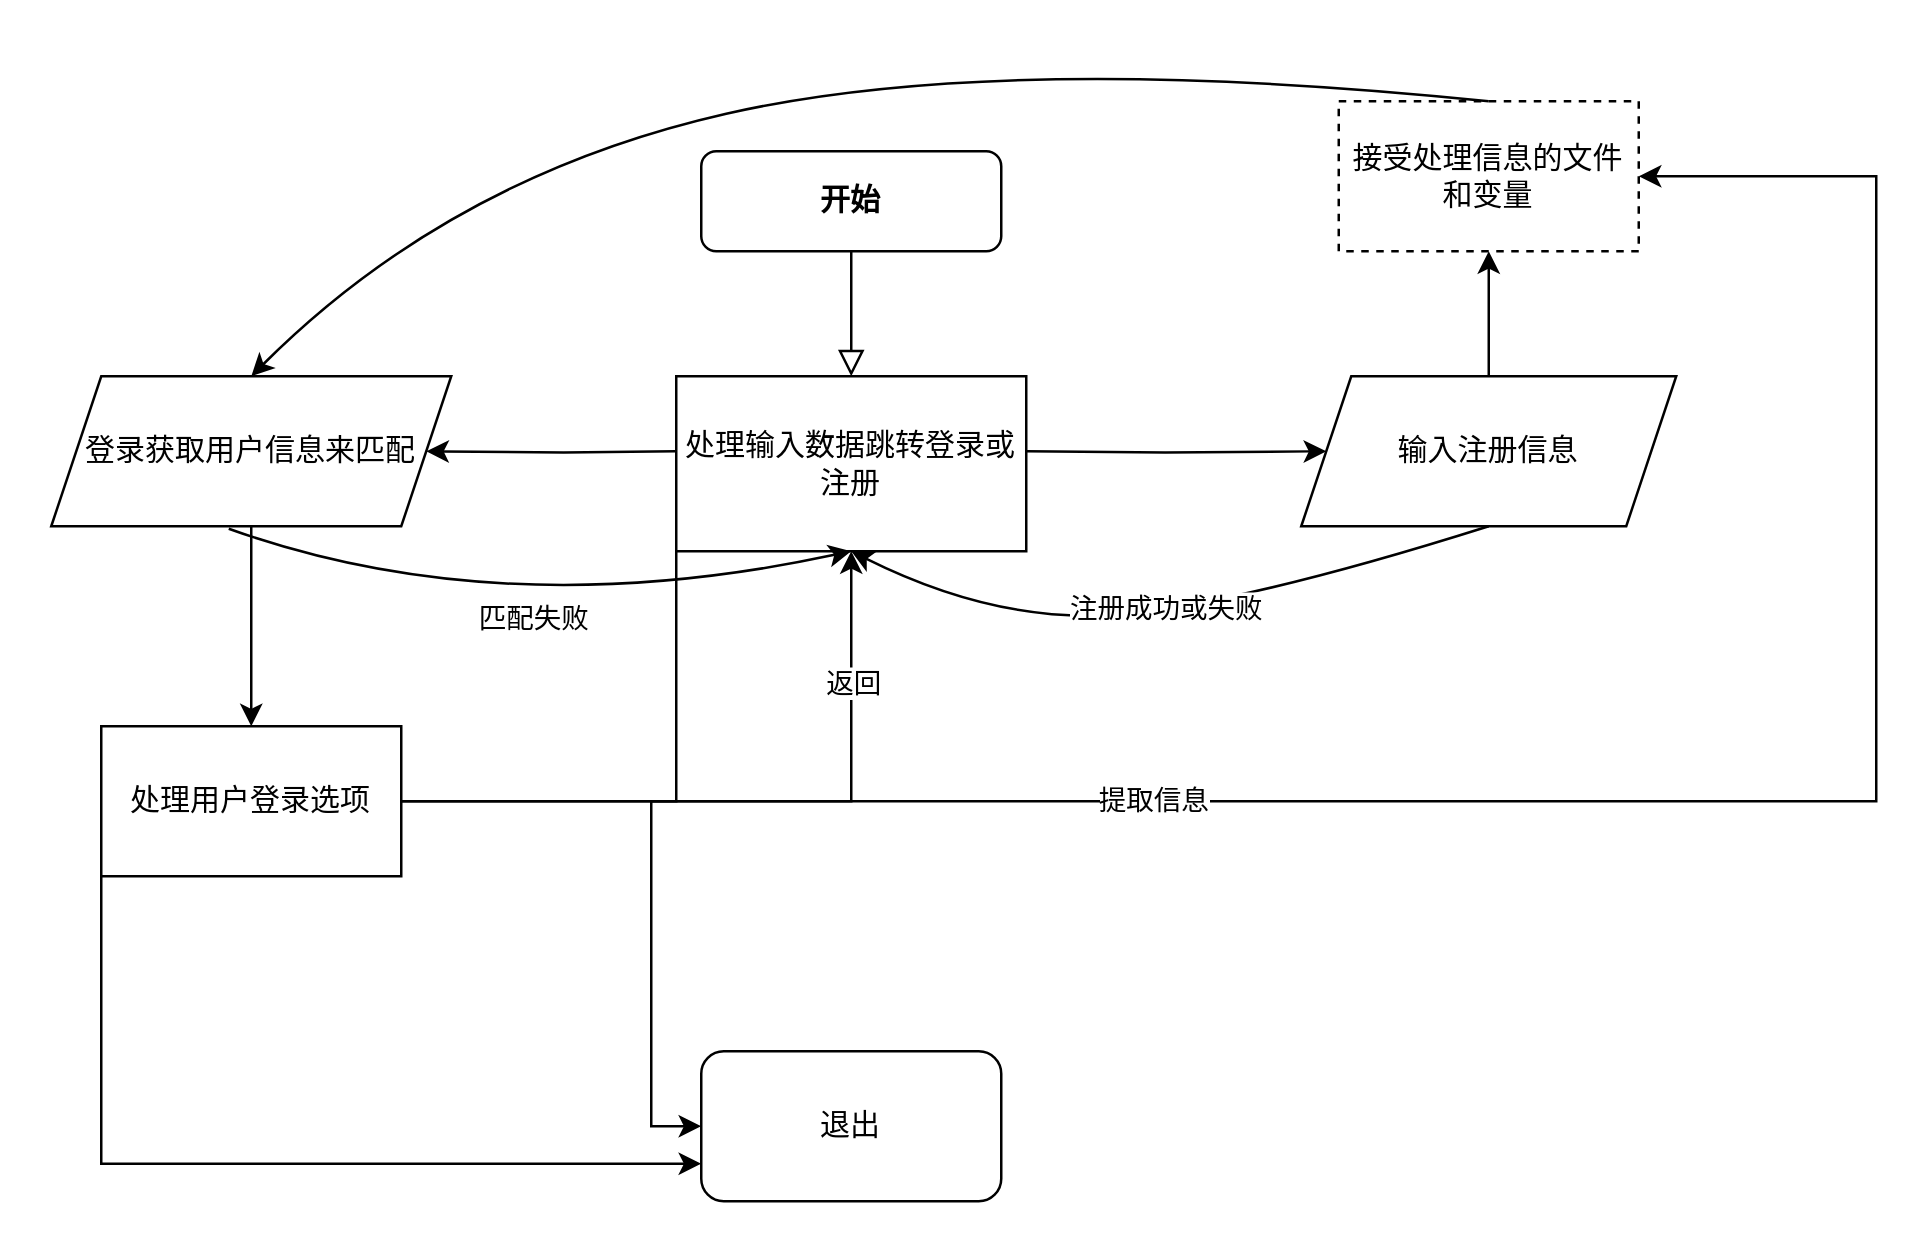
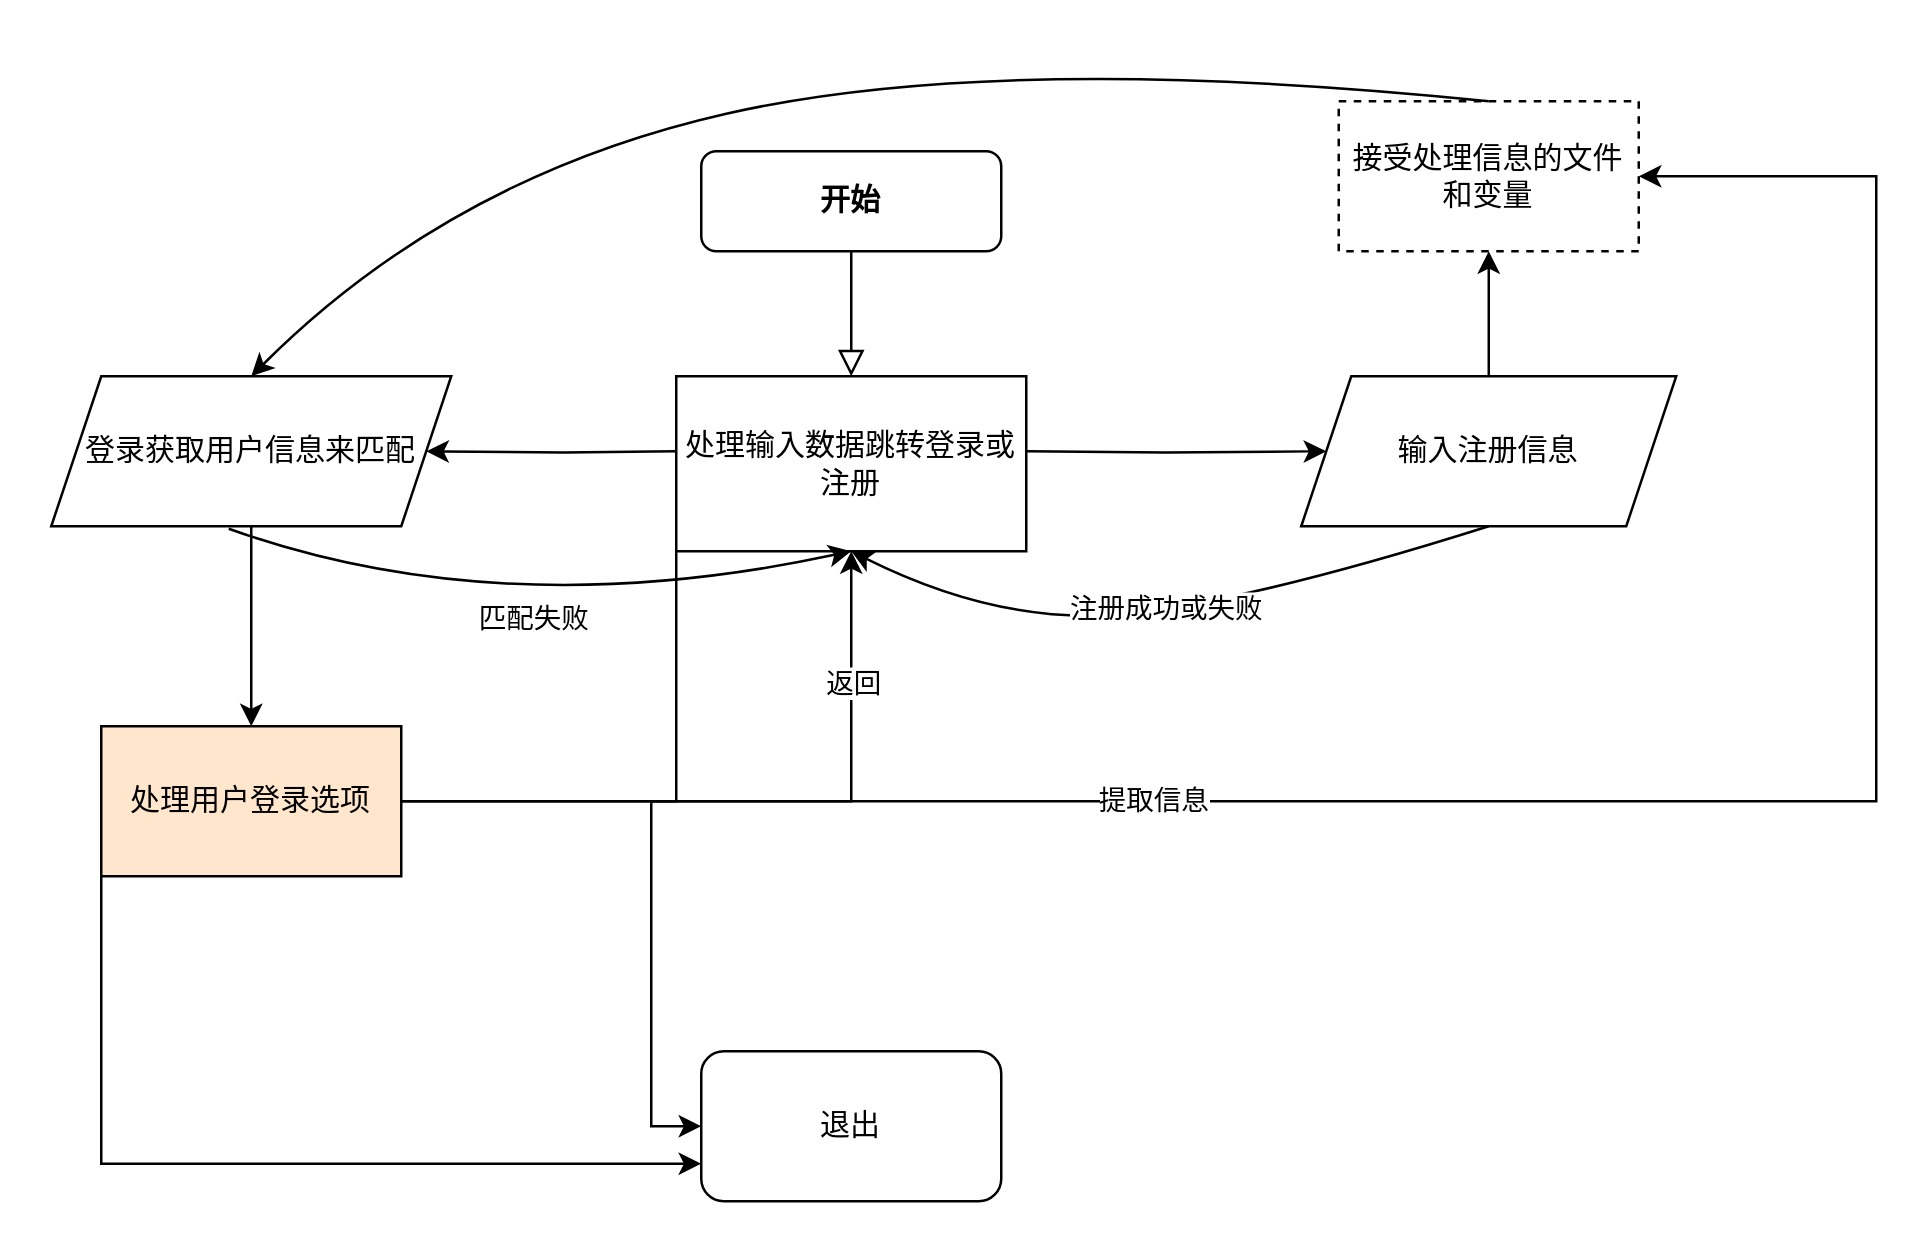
node "处理用户登录选项": fillcolor #ffffff -> #ffe6cc
